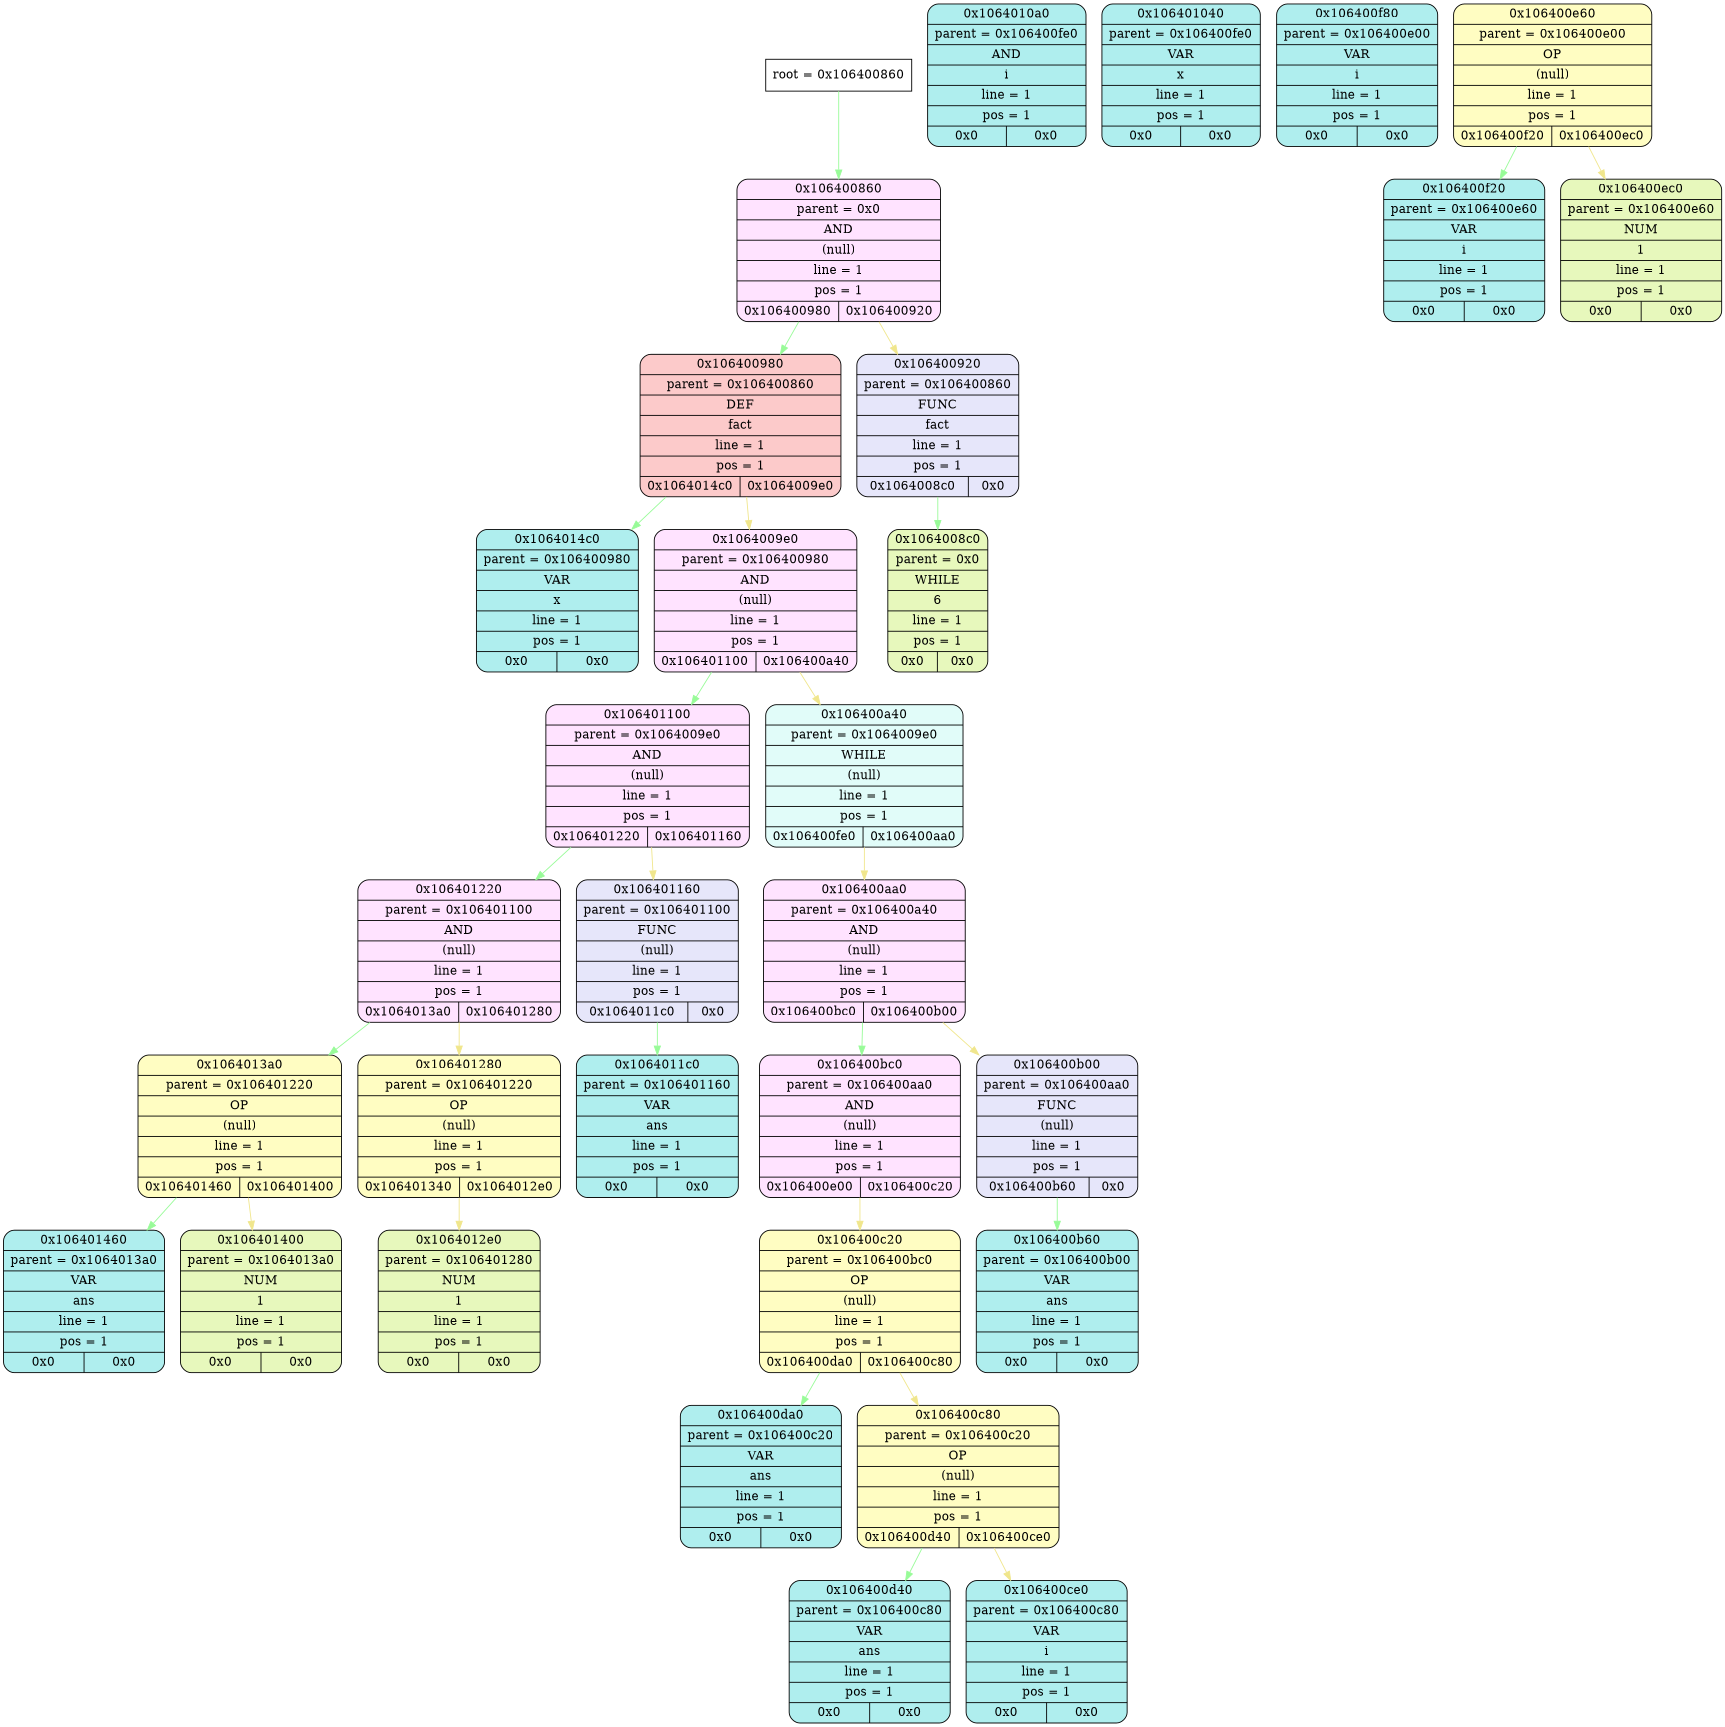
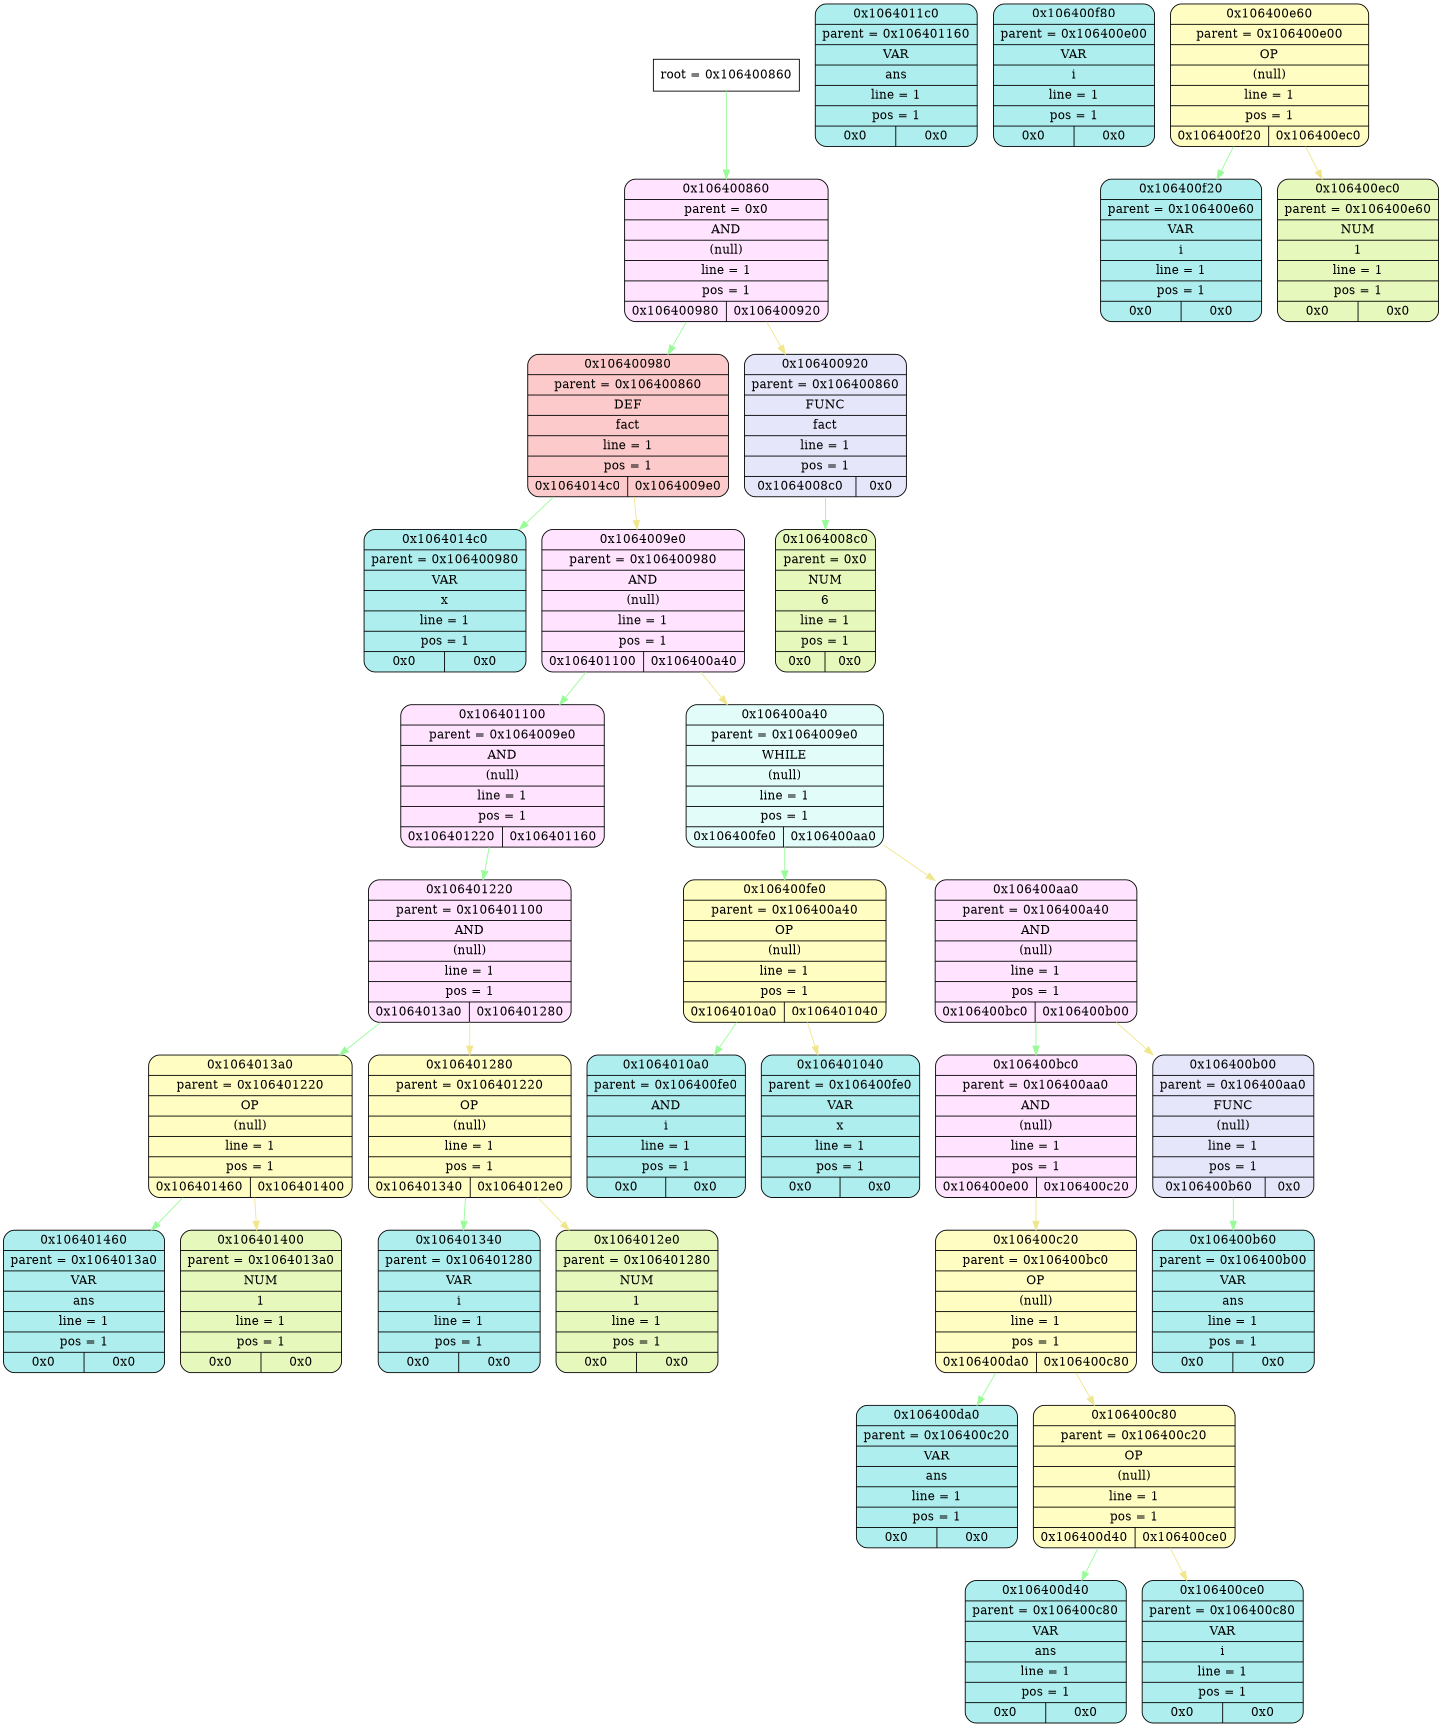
node "0x1064008c0": text "WHILE" -> "NUM"
node "0x106401160": removed
node "0x106400fe0": added
node "0x106401340": added
